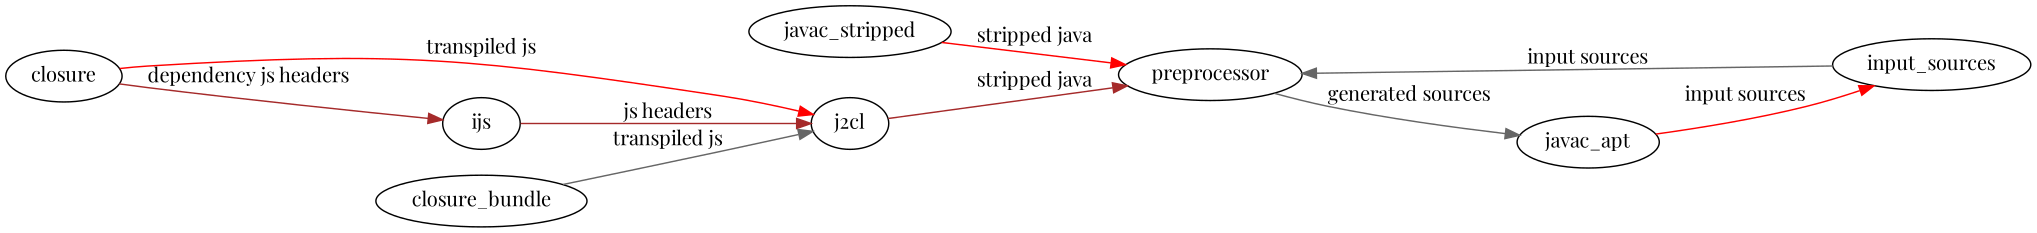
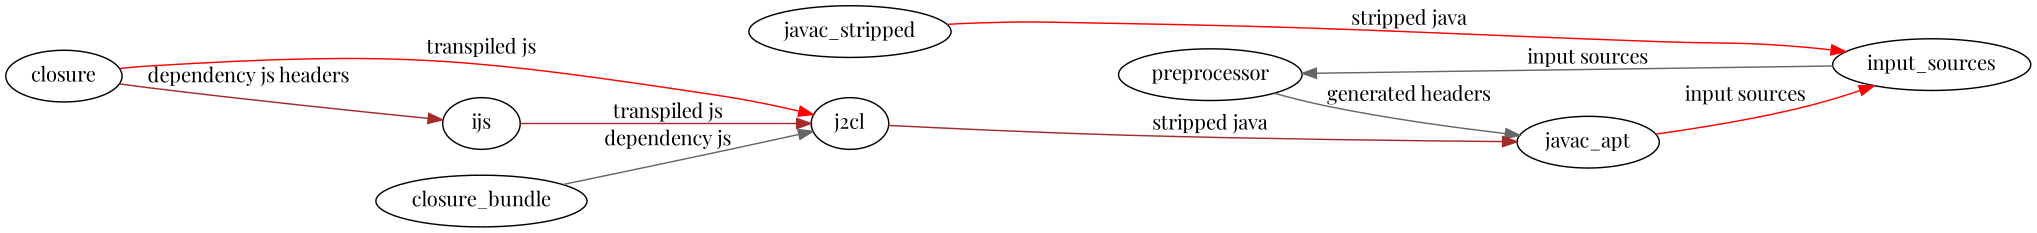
edge "javac_stripped" -> "preprocessor": now "javac_stripped" -> "input_sources"
edge "preprocessor" -> "javac_apt": label "generated sources" -> "generated headers"
edge "j2cl" -> "preprocessor": now "j2cl" -> "javac_apt"
edge "ijs" -> "j2cl": label "js headers" -> "transpiled js"
edge "closure_bundle" -> "j2cl": label "transpiled js" -> "dependency js"
